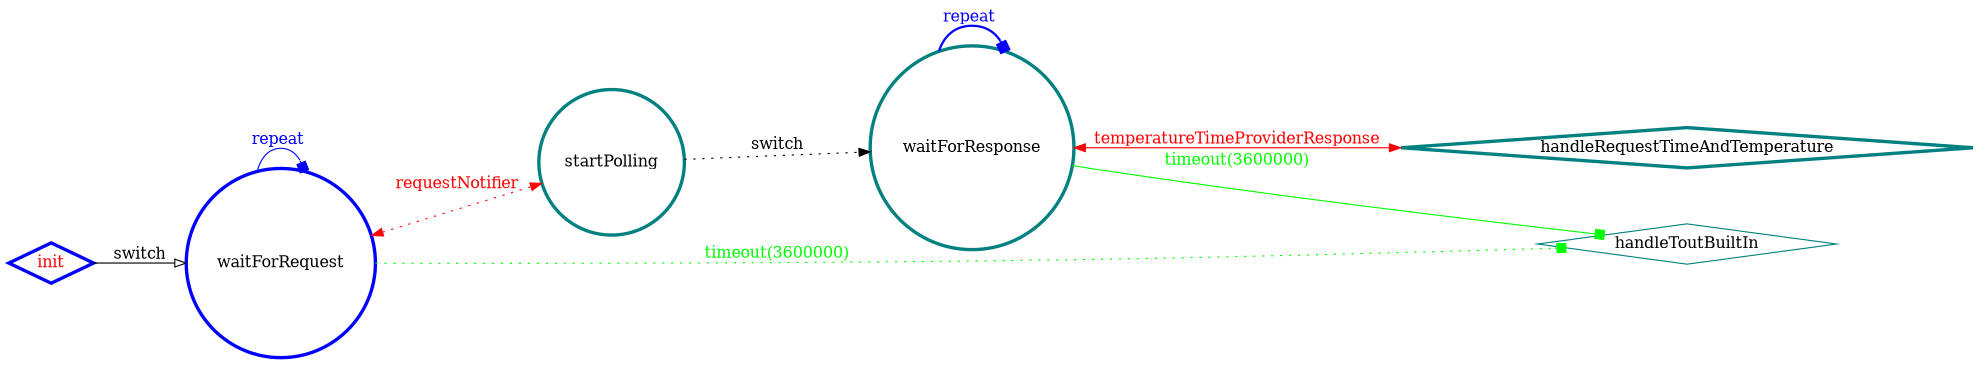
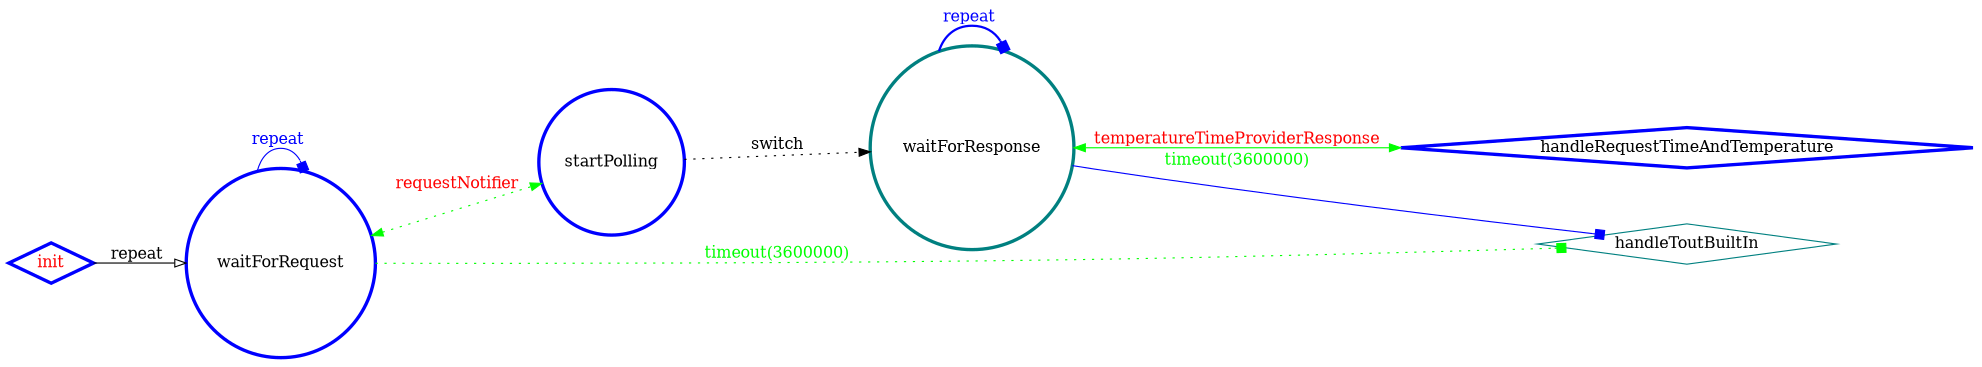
edge "waitForResponse" -- "handleRequestTimeAndTemperature": color red -> green
node "handleRequestTimeAndTemperature": color teal -> blue
node "startPolling": color teal -> blue
edge "waitForResponse" -> "handleToutBuiltIn": color green -> blue
edge "startPolling" -- "waitForRequest": color red -> green
edge "init" -> "waitForRequest": label "switch" -> "repeat "
